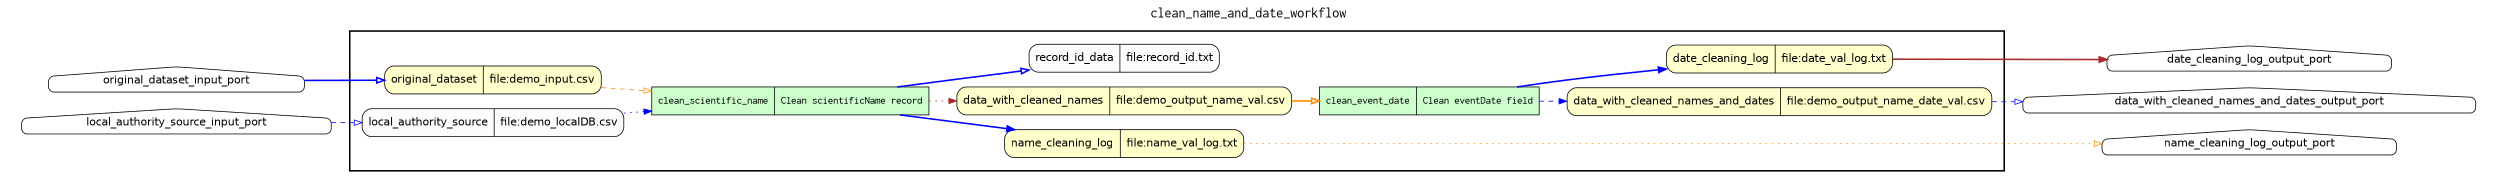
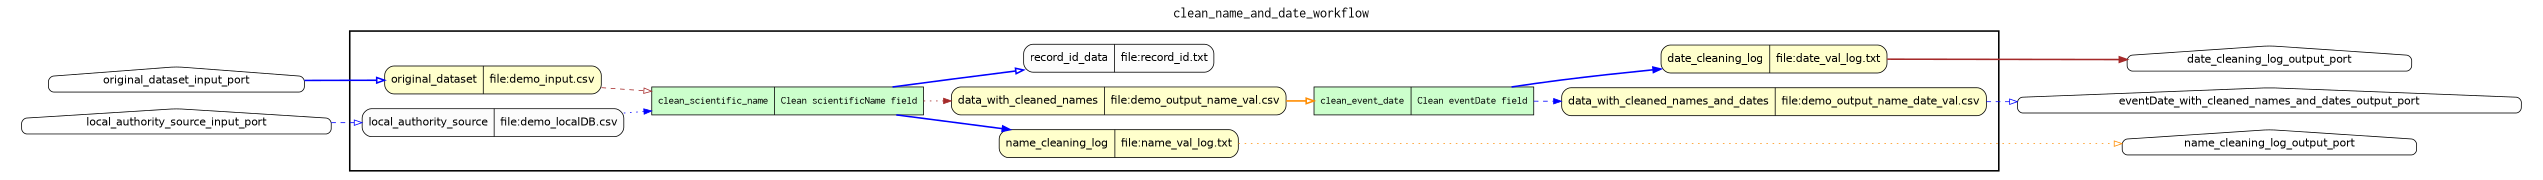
edge "original_dataset" -> "clean_scientific_name": color darkorange -> brown
node "clean_scientific_name": text "Clean scientificName record" -> "Clean scientificName field"
node "data_with_cleaned_names_and_dates_output_port": label "data_with_cleaned_names_and_dates_output_port" -> "eventDate_with_cleaned_names_and_dates_output_port"
